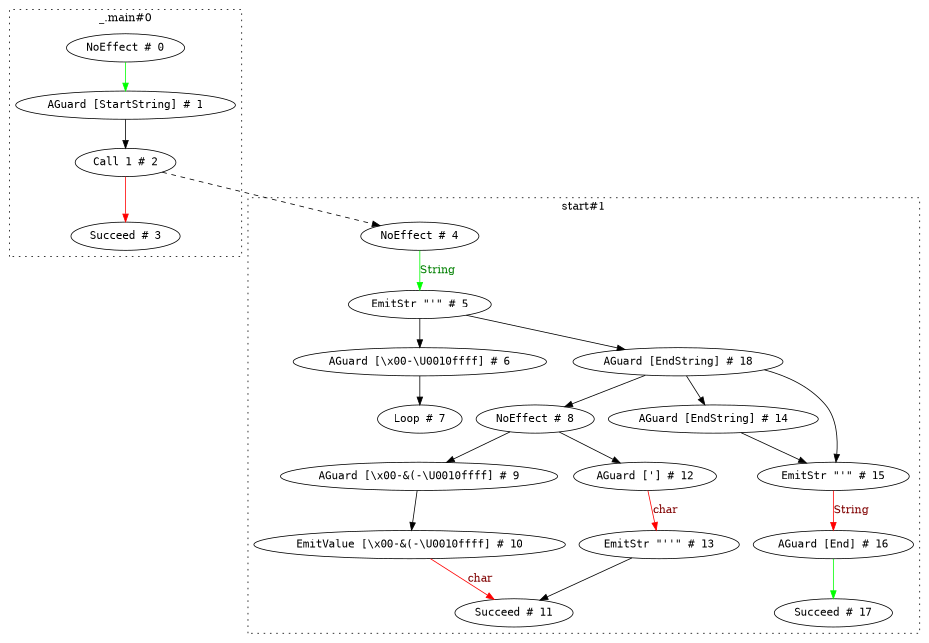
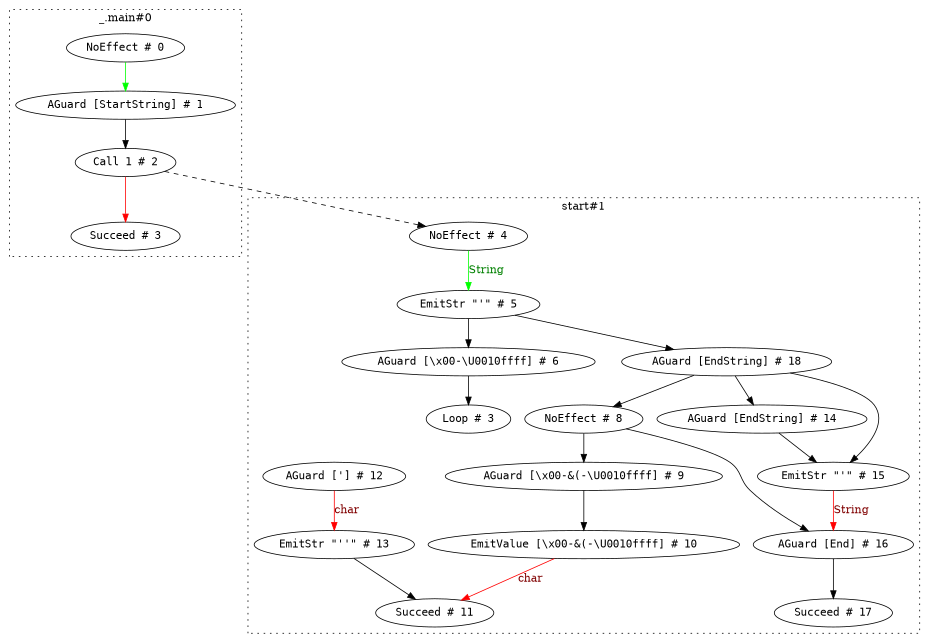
node "Loop # 7": label "Loop # 7" -> "Loop # 3"
edge "NoEffect # 8" -> "AGuard ['] # 12": now "NoEffect # 8" -> "AGuard [End] # 16"
edge "AGuard [End] # 16" -> "Succeed # 17": color #00ff00 -> black
